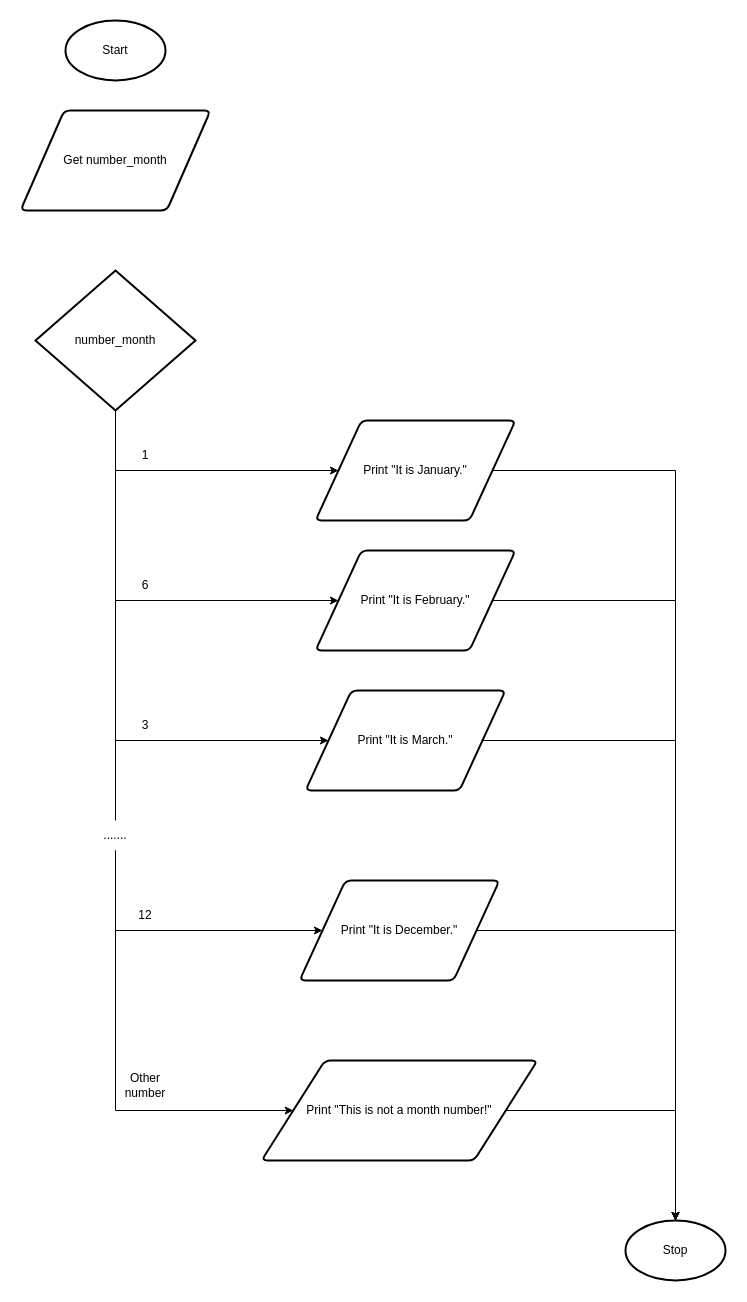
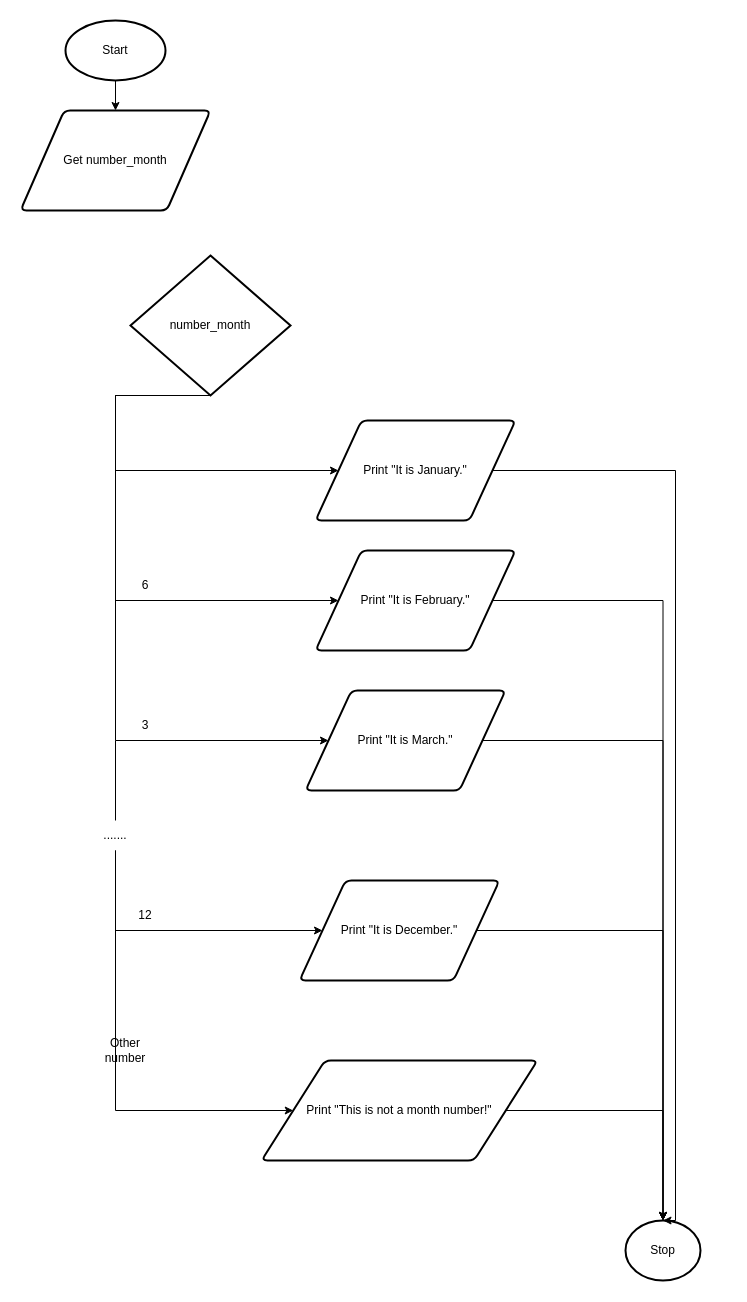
edge "Start" -> "Get number_month": added
node "number_month": moved (116, 341) -> (211, 326)
node "1": removed
node "Other number": moved (146, 1086) -> (126, 1051)
node "Stop": size 100x60 -> 75x60
